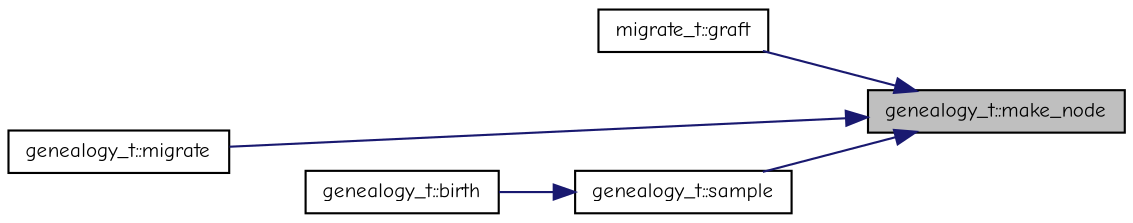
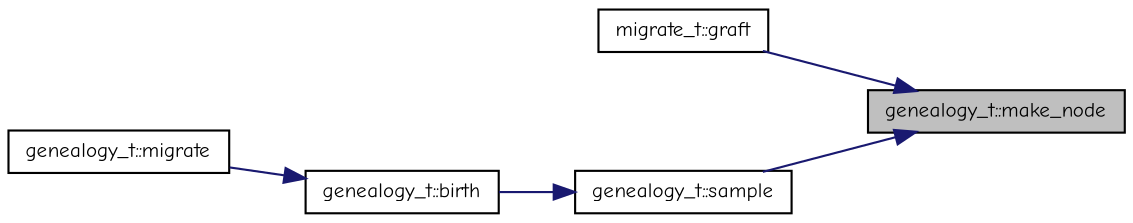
edge "genealogy_t::migrate" -> "genealogy_t::make_node": now "genealogy_t::migrate" -> "genealogy_t::birth"
